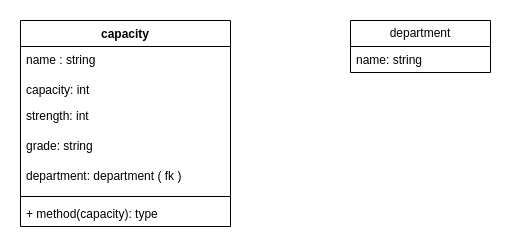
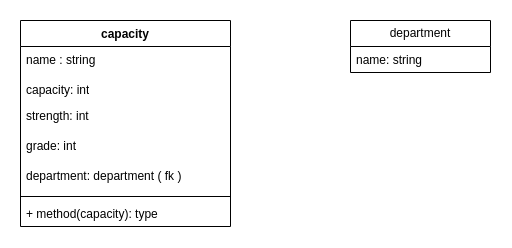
node "grade: string": label "grade: string" -> "grade: int"
